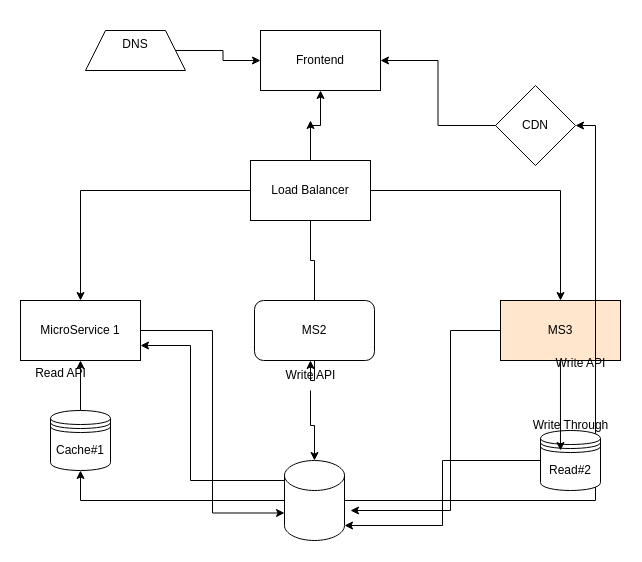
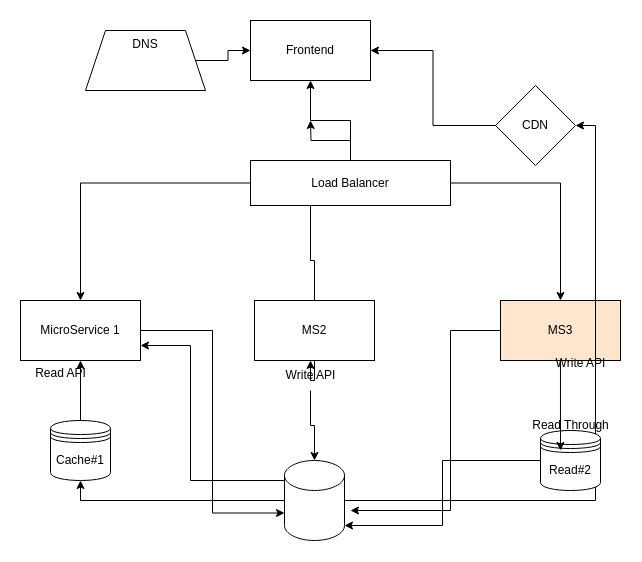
node "DNS": size 100x40 -> 120x60
node "Frontend": moved (321, 61) -> (311, 51)
node "Load Balancer": size 120x60 -> 200x45
node "MS2": shape rounded rectangle -> rectangle
node "Write Through": label "Write Through" -> "Read Through"
node "Cache#1": moved (81, 441) -> (81, 451)
